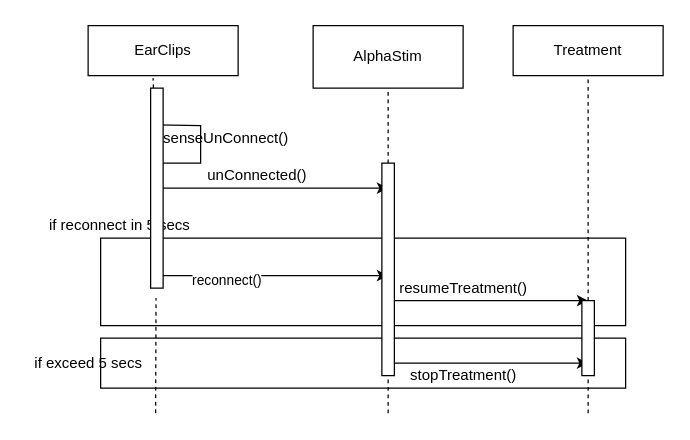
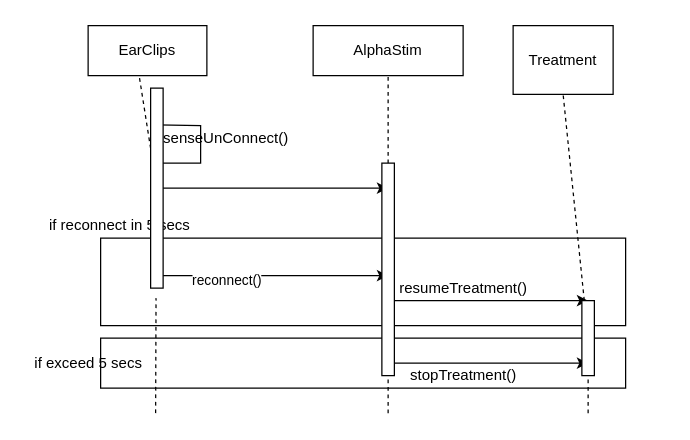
node "EarClips": size 150x50 -> 119x50
node "Treatment": size 150x50 -> 100x69
node "AlphaStim": size 150x63 -> 150x50
node "unConnected()": removed
